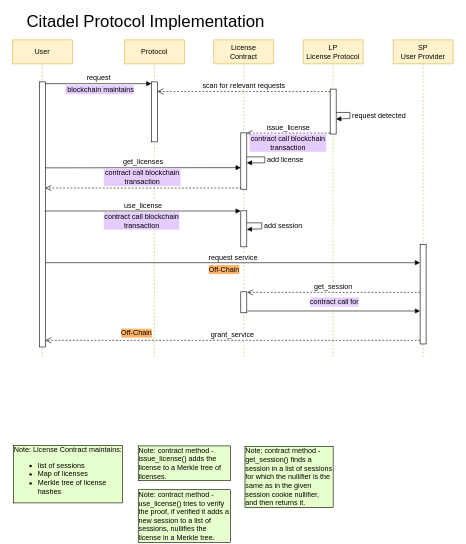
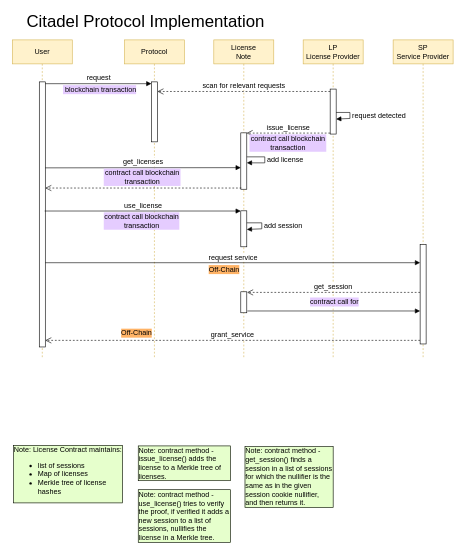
node "License Contract": label "License Contract" -> "License Note"
node "LP License Protocol": label "LP License Protocol" -> "LP License Provider"
node "SP User Provider": label "SP User Provider" -> "SP Service Provider"
node "blockchain maintains": label "blockchain maintains" -> "blockchain transaction"
